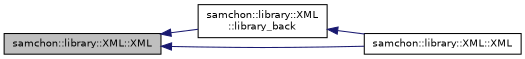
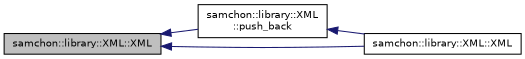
node "samchon::library::XML ::library_back": label "samchon::library::XML ::library_back" -> "samchon::library::XML ::push_back"
